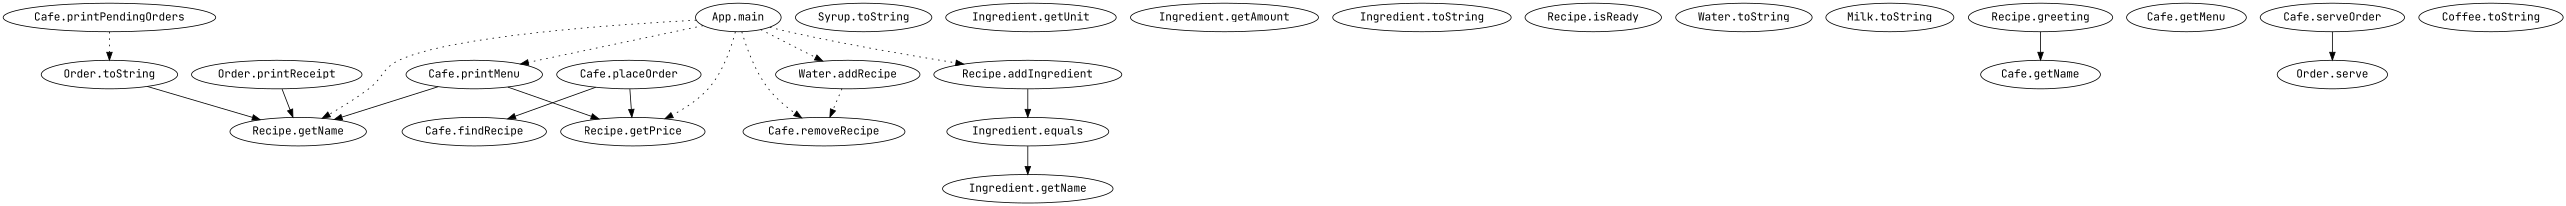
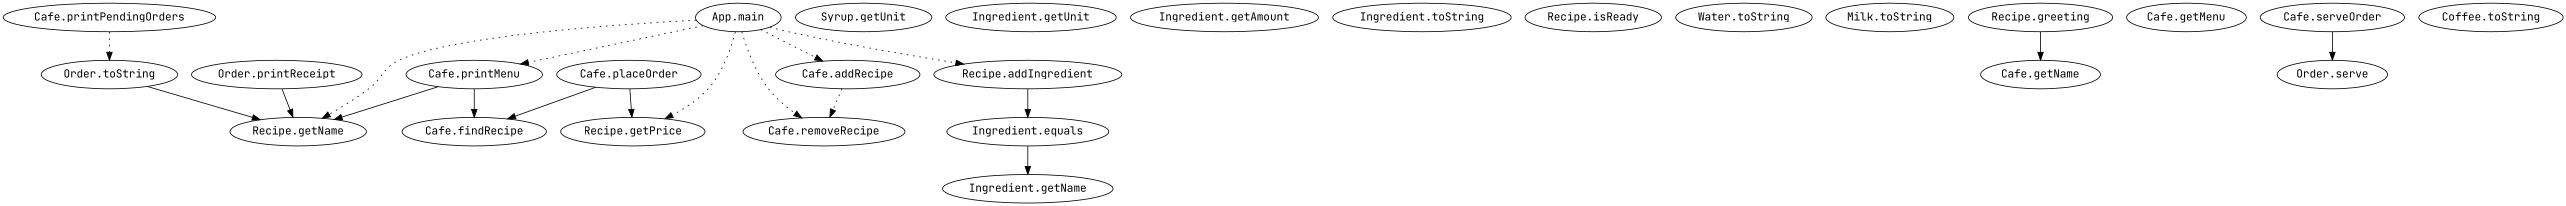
node "Syrup.toString": label "Syrup.toString" -> "Syrup.getUnit"
node "Water.addRecipe": label "Water.addRecipe" -> "Cafe.addRecipe"
edge "Cafe.printMenu" -> "Recipe.getPrice": now "Cafe.printMenu" -> "Cafe.findRecipe"
